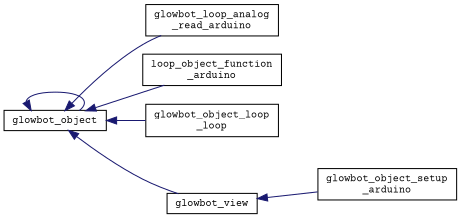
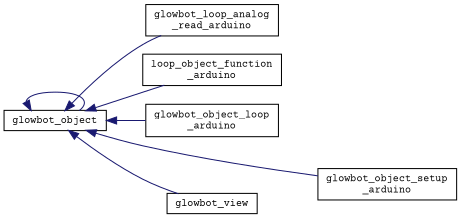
node "glowbot_object_loop _loop": label "glowbot_object_loop _loop" -> "glowbot_object_loop _arduino"
edge "glowbot_object_setup _arduino" -> "glowbot_view": now "glowbot_object_setup _arduino" -> "glowbot_object"
